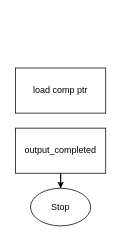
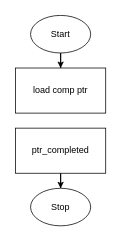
node "Start": added
edge "Start" -> "load comp ptr": added
node "output_completed": label "output_completed" -> "ptr_completed"
